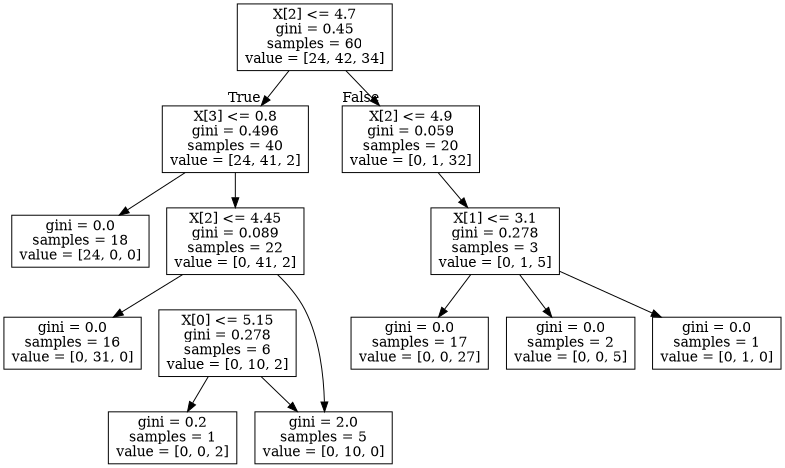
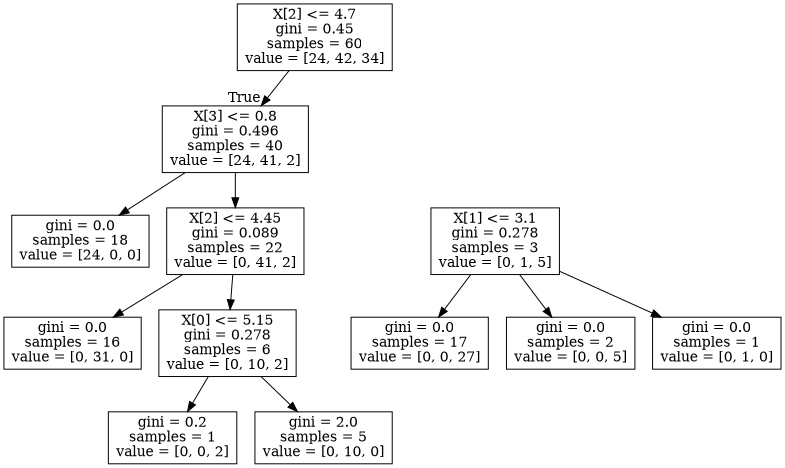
node "X[2] <= 4.9 gini = 0.059 samples = 20 value = [0, 1, 32]": removed
edge "X[2] <= 4.45 gini = 0.089 samples = 22 value = [0, 41, 2]" -> "gini = 2.0 samples = 5 value = [0, 10, 0]": now "X[2] <= 4.45 gini = 0.089 samples = 22 value = [0, 41, 2]" -> "X[0] <= 5.15 gini = 0.278 samples = 6 value = [0, 10, 2]"
